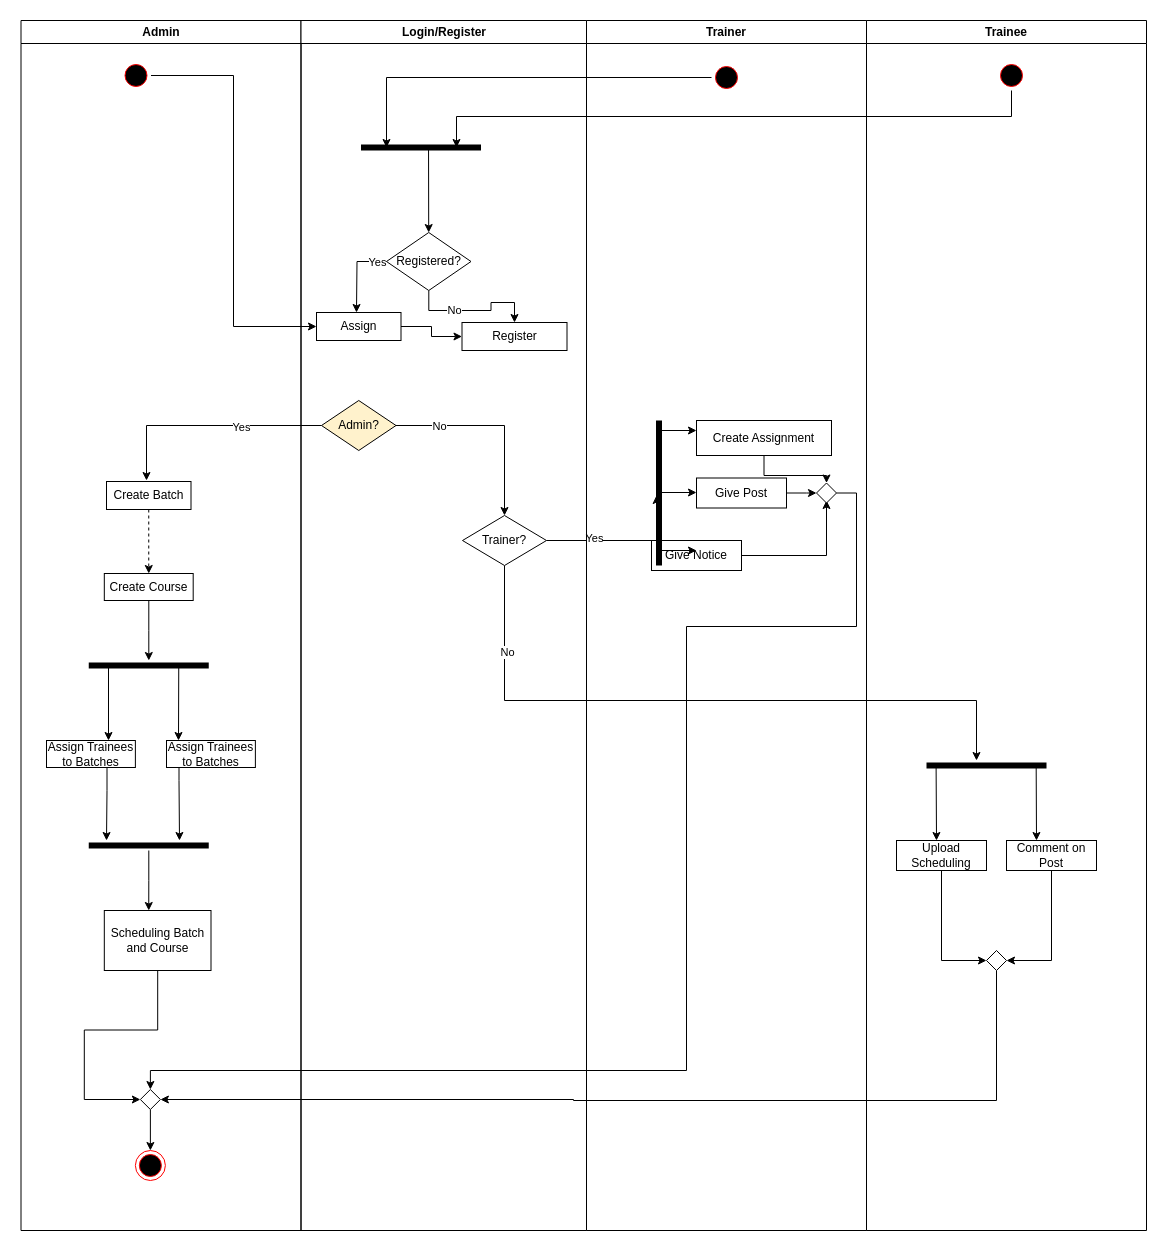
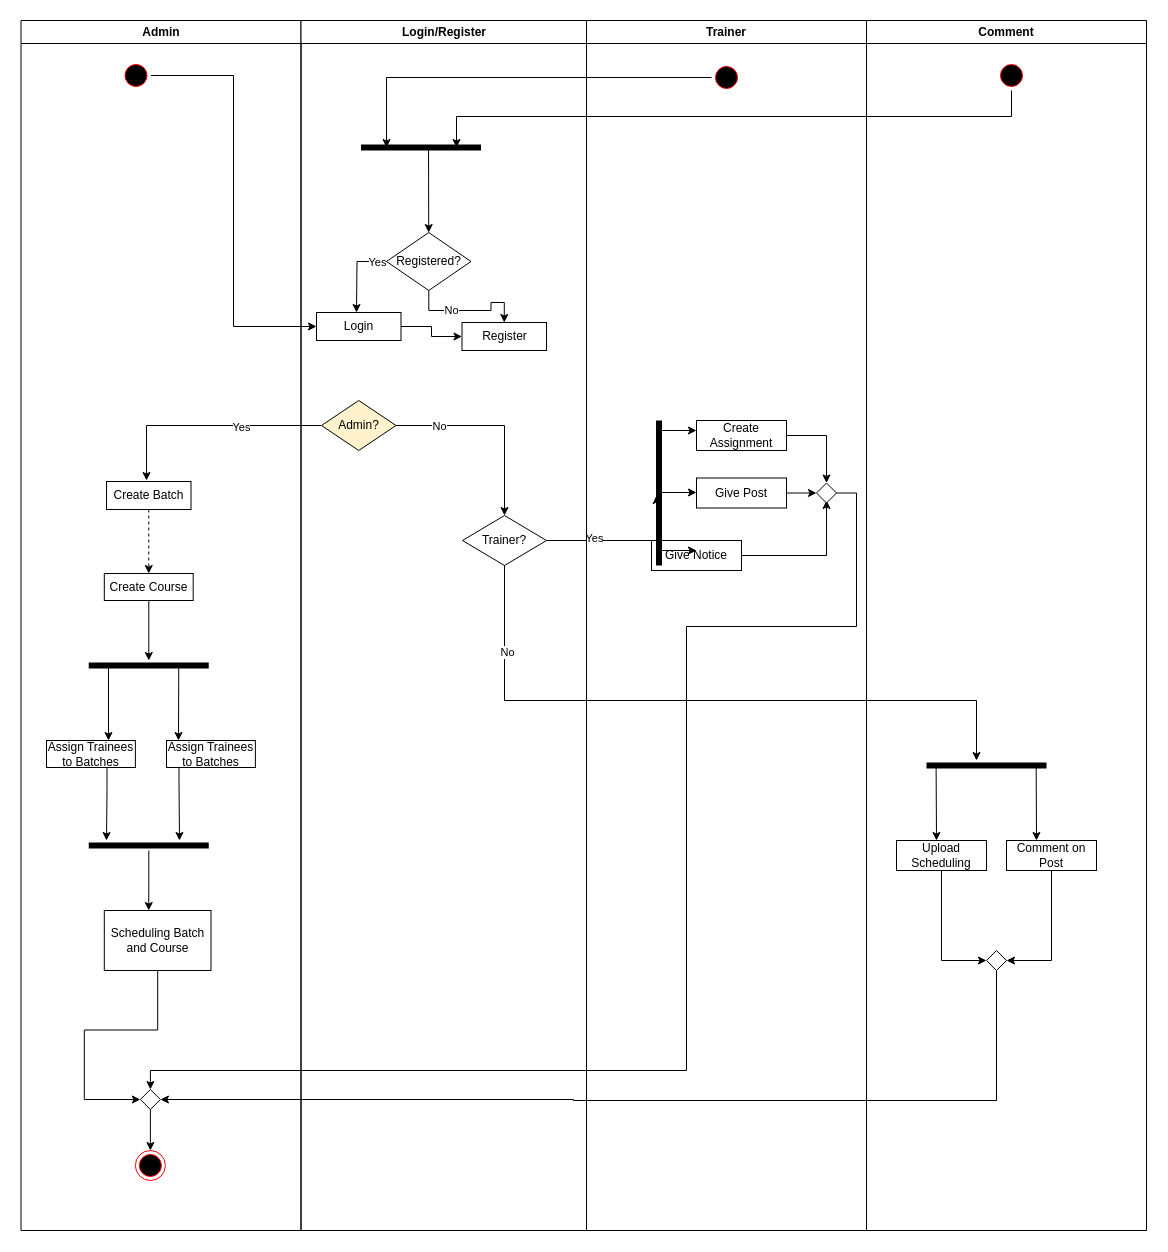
node "Trainee": label "Trainee" -> "Comment"
node "Assign": label "Assign" -> "Login"
node "Register": size 105x28 -> 85x28
node "Create Assignment": size 135x35 -> 90x30
